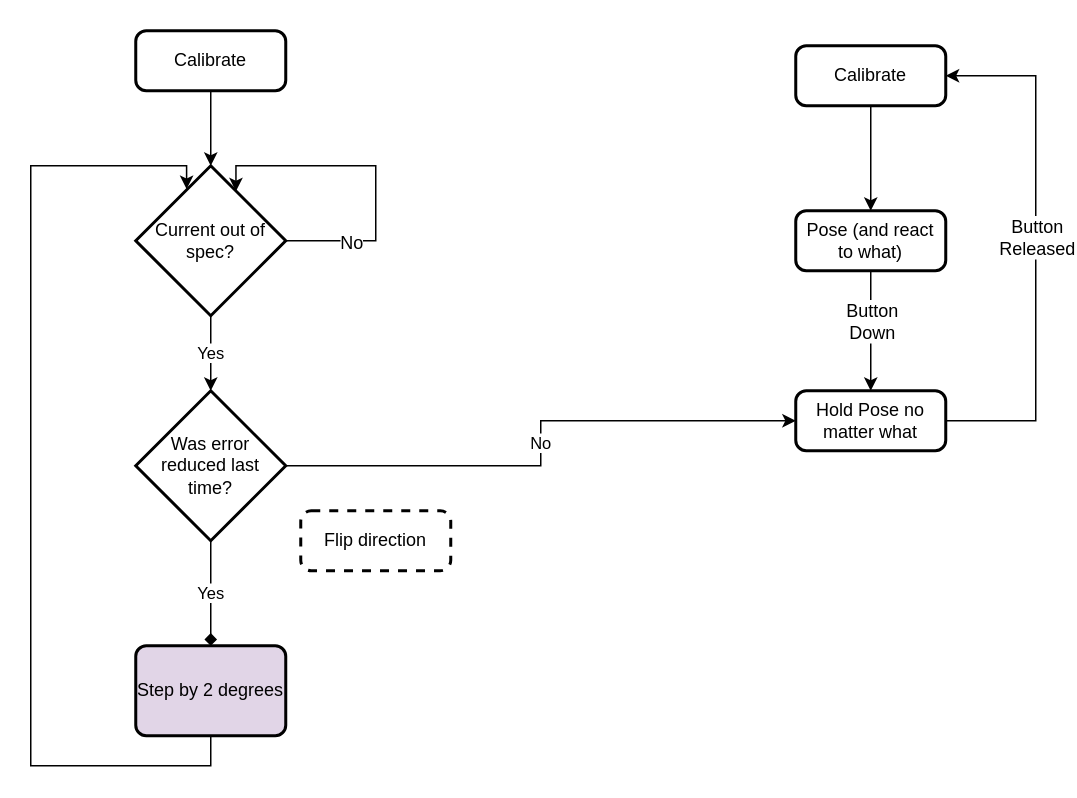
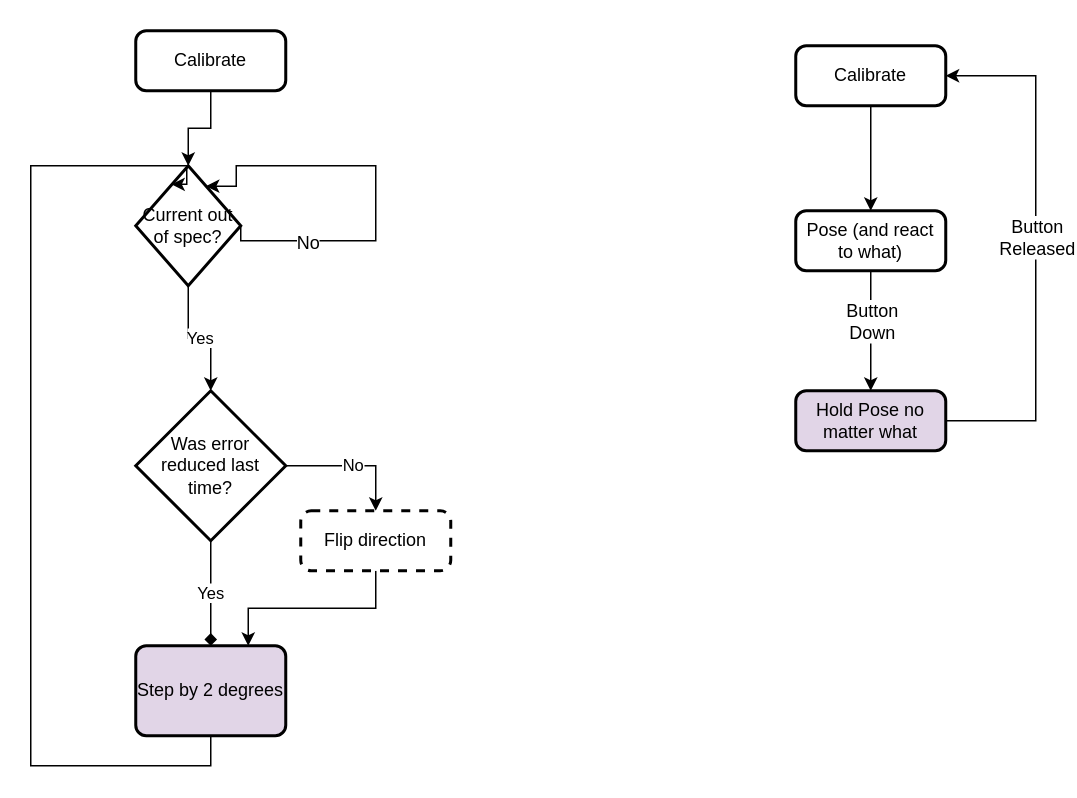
node "Current out of spec?": size 150x150 -> 105x120
node "Hold Pose no matter what": fillcolor #ffffff -> #e1d5e7
edge "Was error reduced last time?" -> "Hold Pose no matter what": now "Was error reduced last time?" -> "Flip direction"
edge "Flip direction" -> "Step by 2 degrees": added
